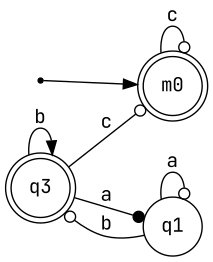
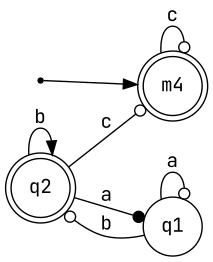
node "m0": label "m0" -> "m4"
node "q3": label "q3" -> "q2"
